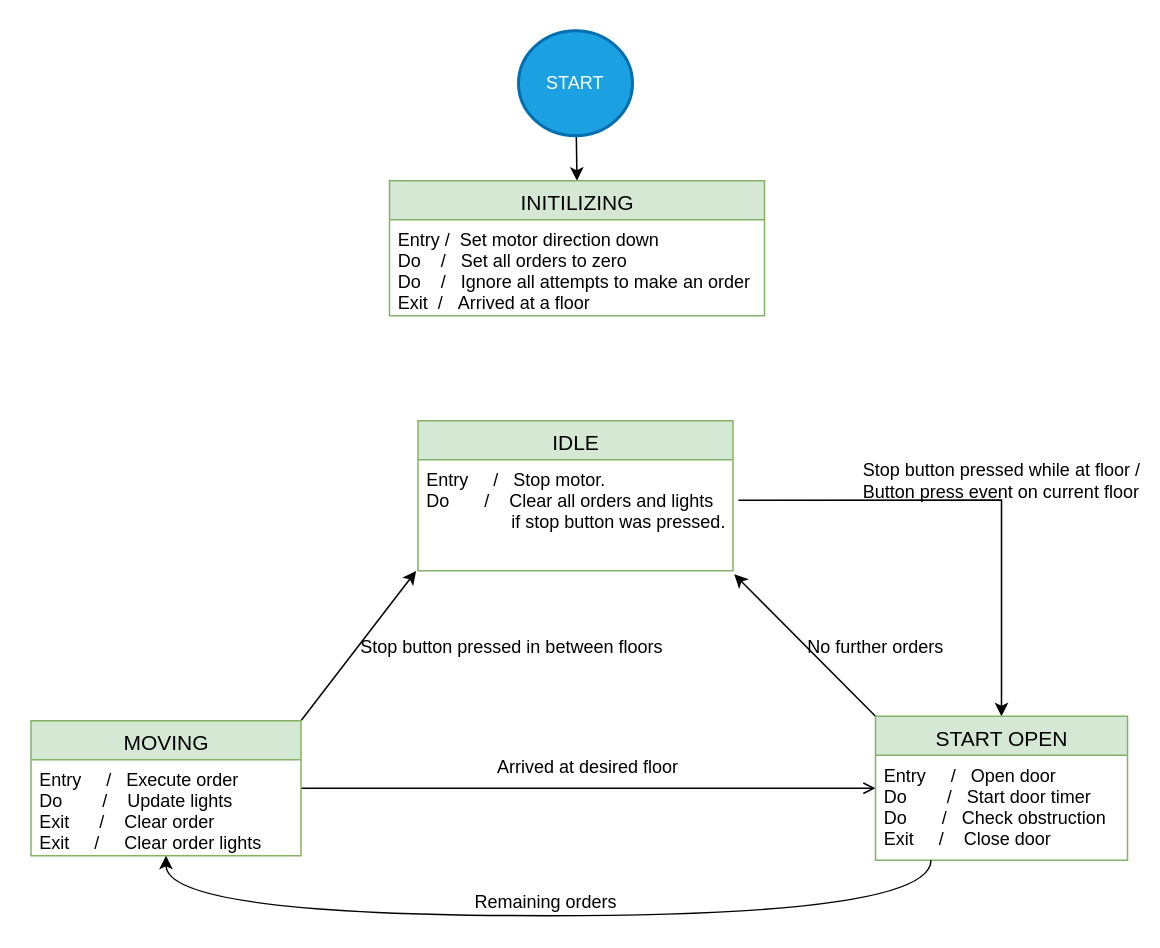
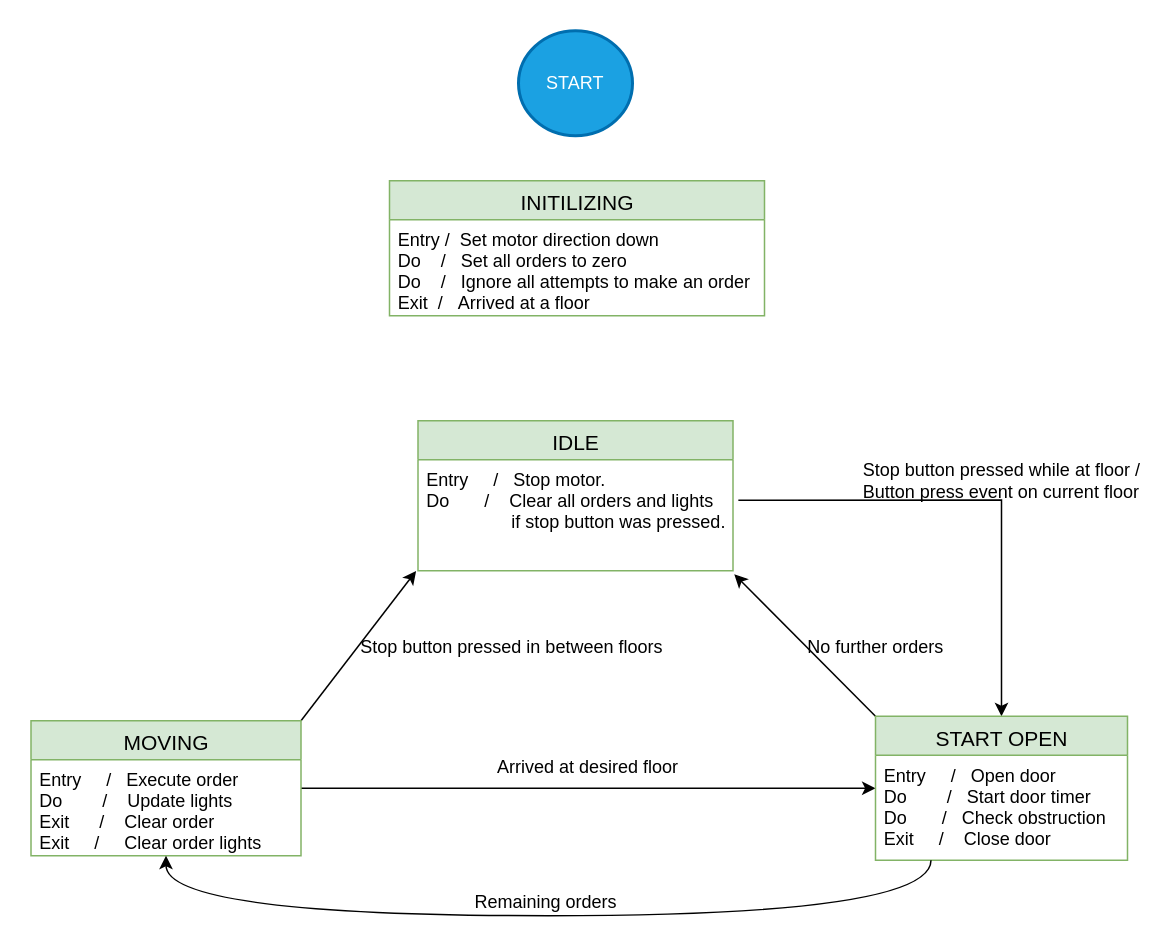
edge "START" -> "INITILIZING": removed
edge "MOVING" -> "START OPEN": arrowhead open -> classic
